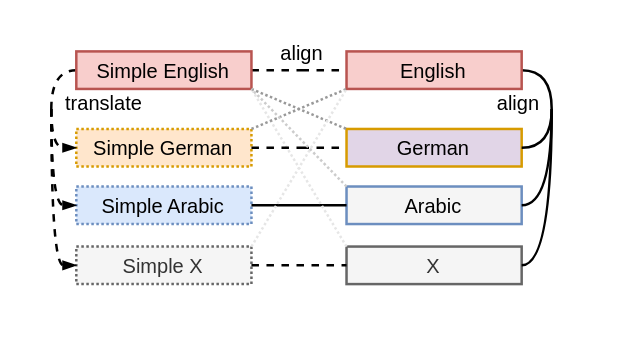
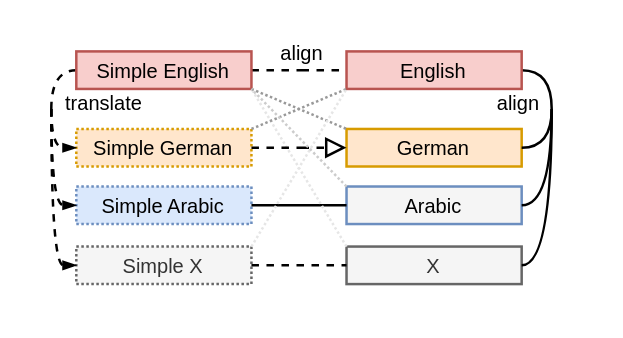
edge "Simple German" -- "German": arrowhead none -> block
node "German": fillcolor #e1d5e7 -> #ffe6cc
